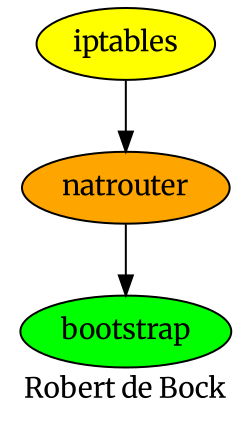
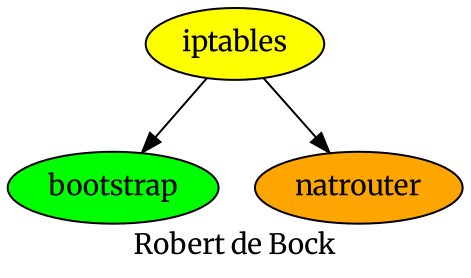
edge "natrouter" -> "bootstrap": now "iptables" -> "bootstrap"
